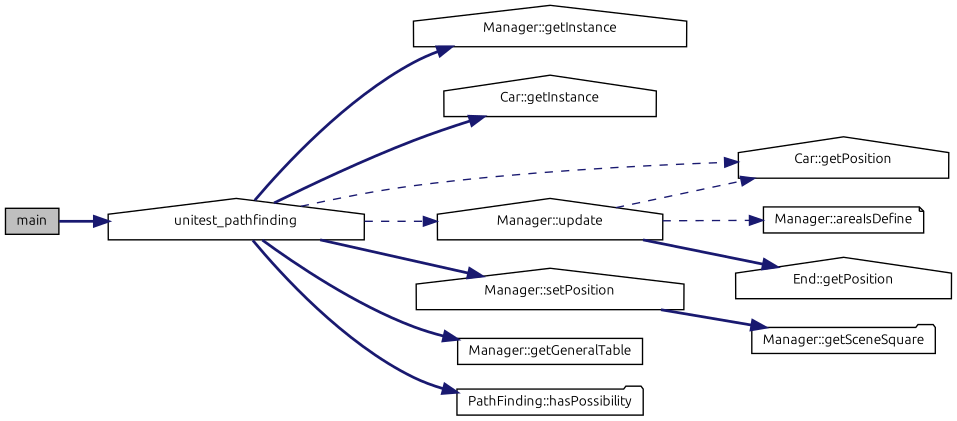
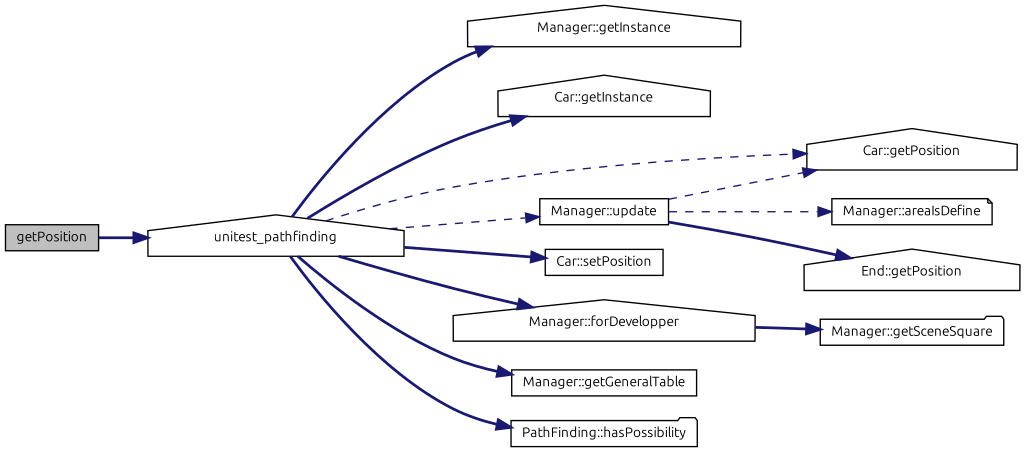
node "main": label "main" -> "getPosition"
node "Manager::update": shape house -> box
node "Car::setPosition": added
node "Manager::setPosition": label "Manager::setPosition" -> "Manager::forDevelopper"
